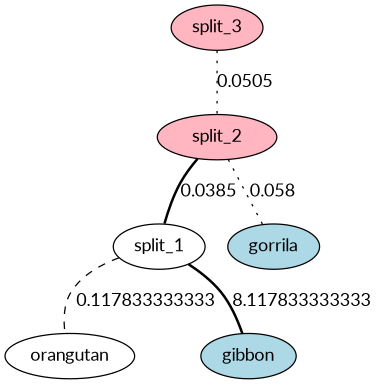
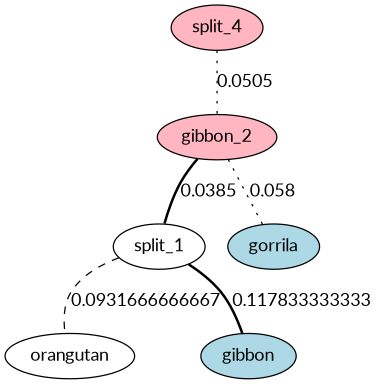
node "split_3": label "split_3" -> "split_4"
node "split_2": label "split_2" -> "gibbon_2"
edge "split_1" -- "orangutan": label "0.117833333333" -> "0.0931666666667"
edge "split_1" -- "gibbon": label "8.117833333333" -> "0.117833333333"
